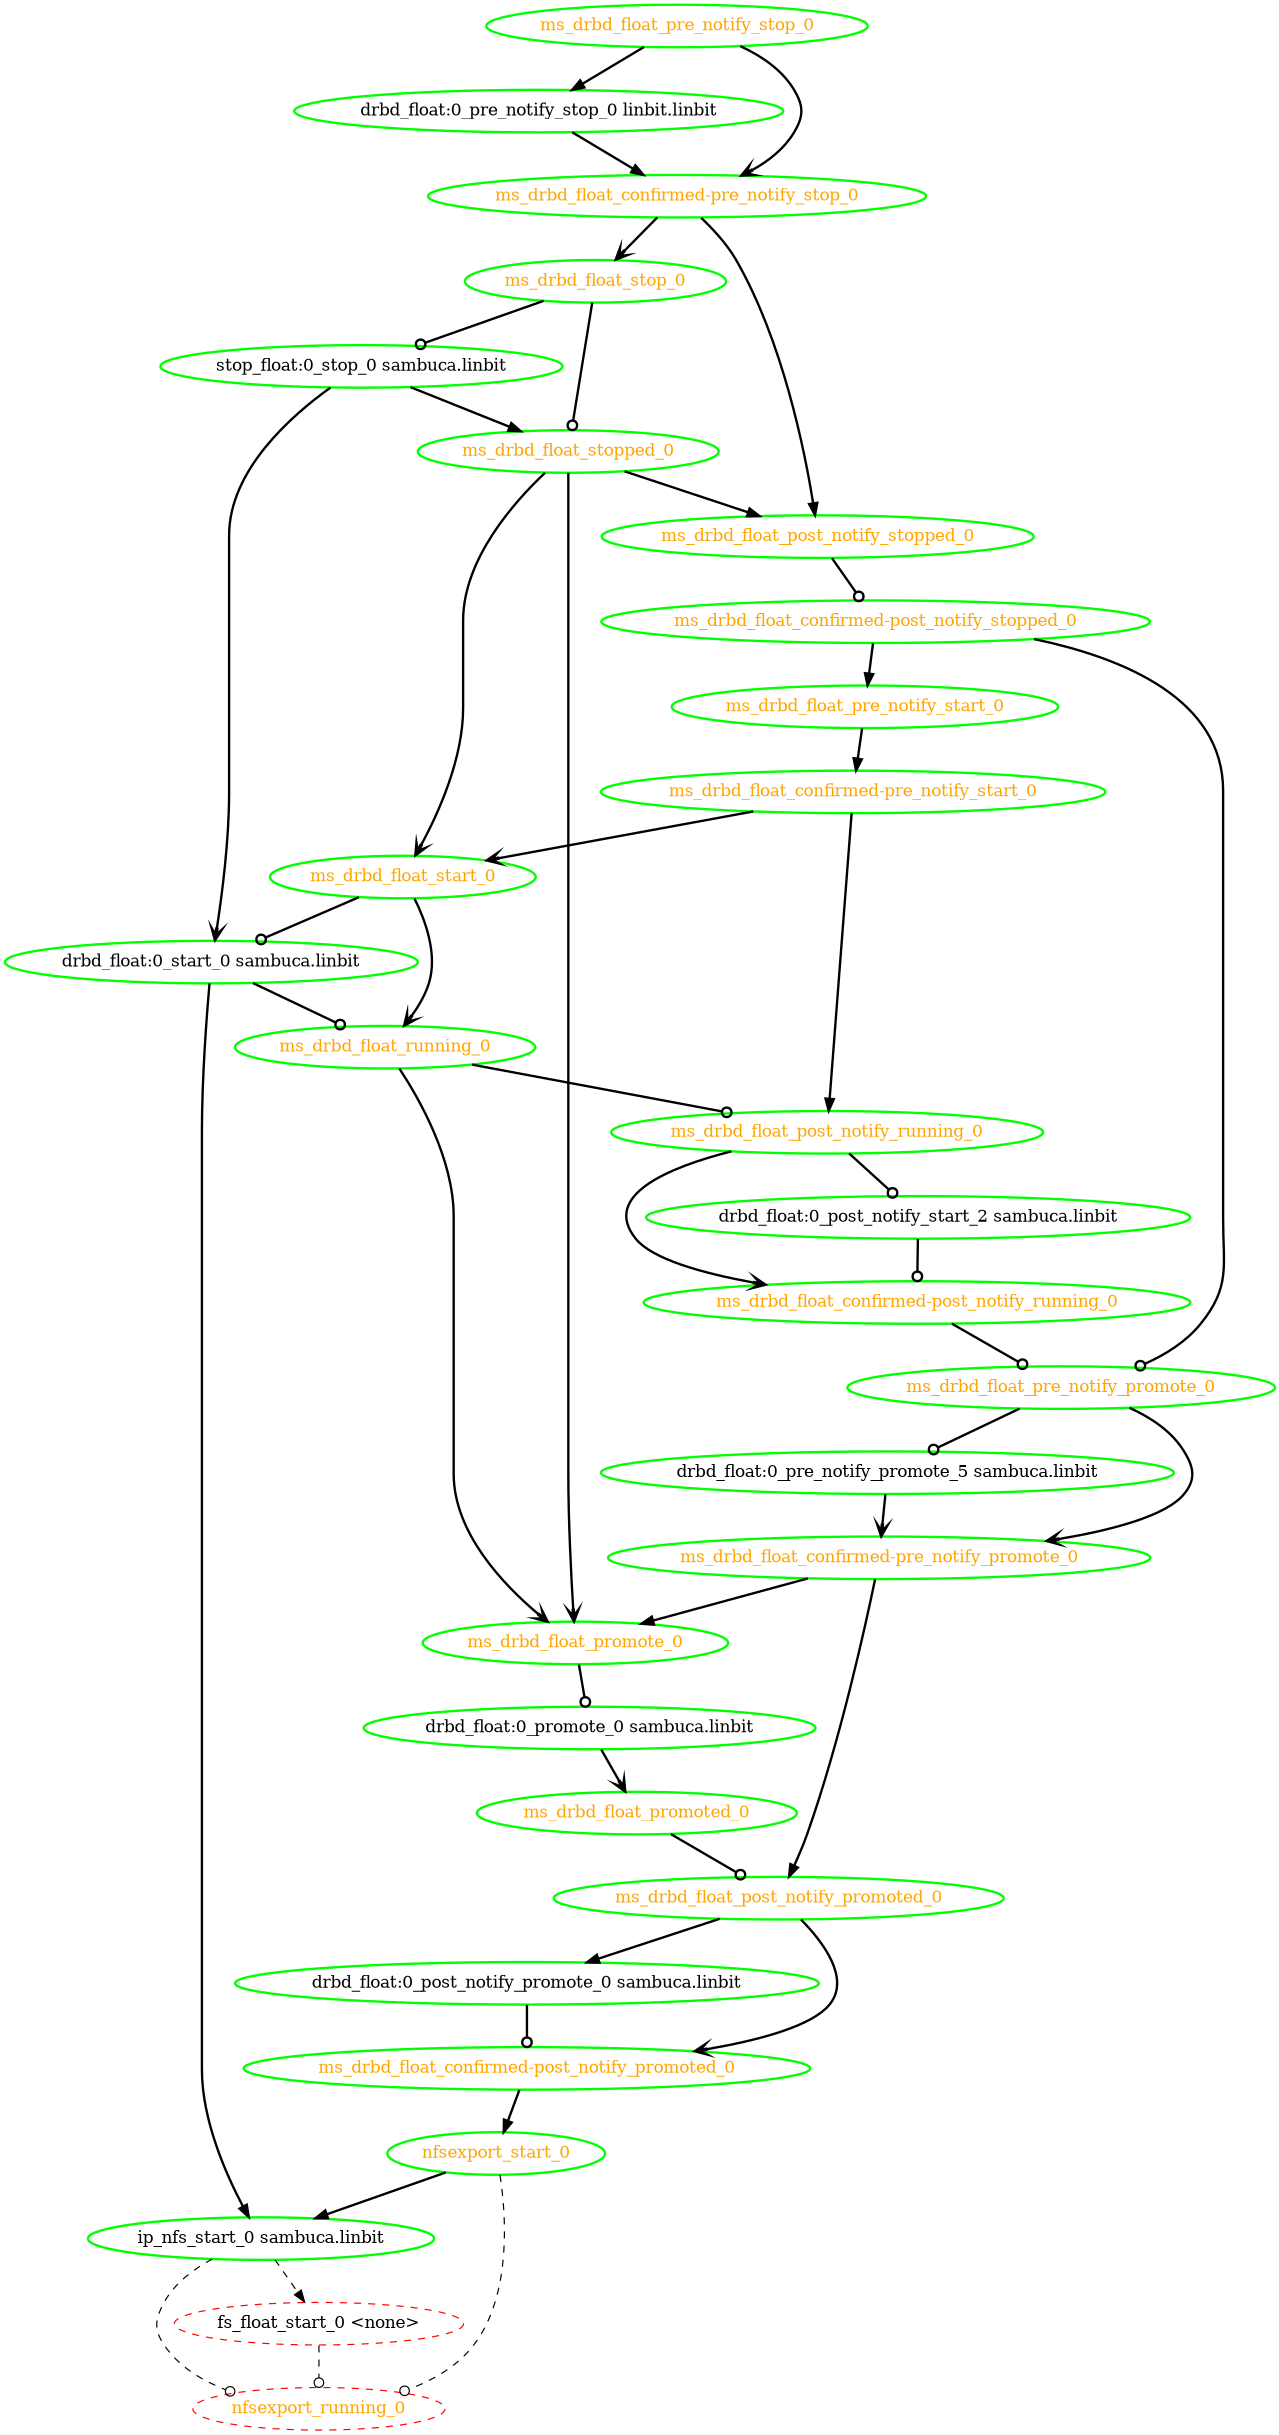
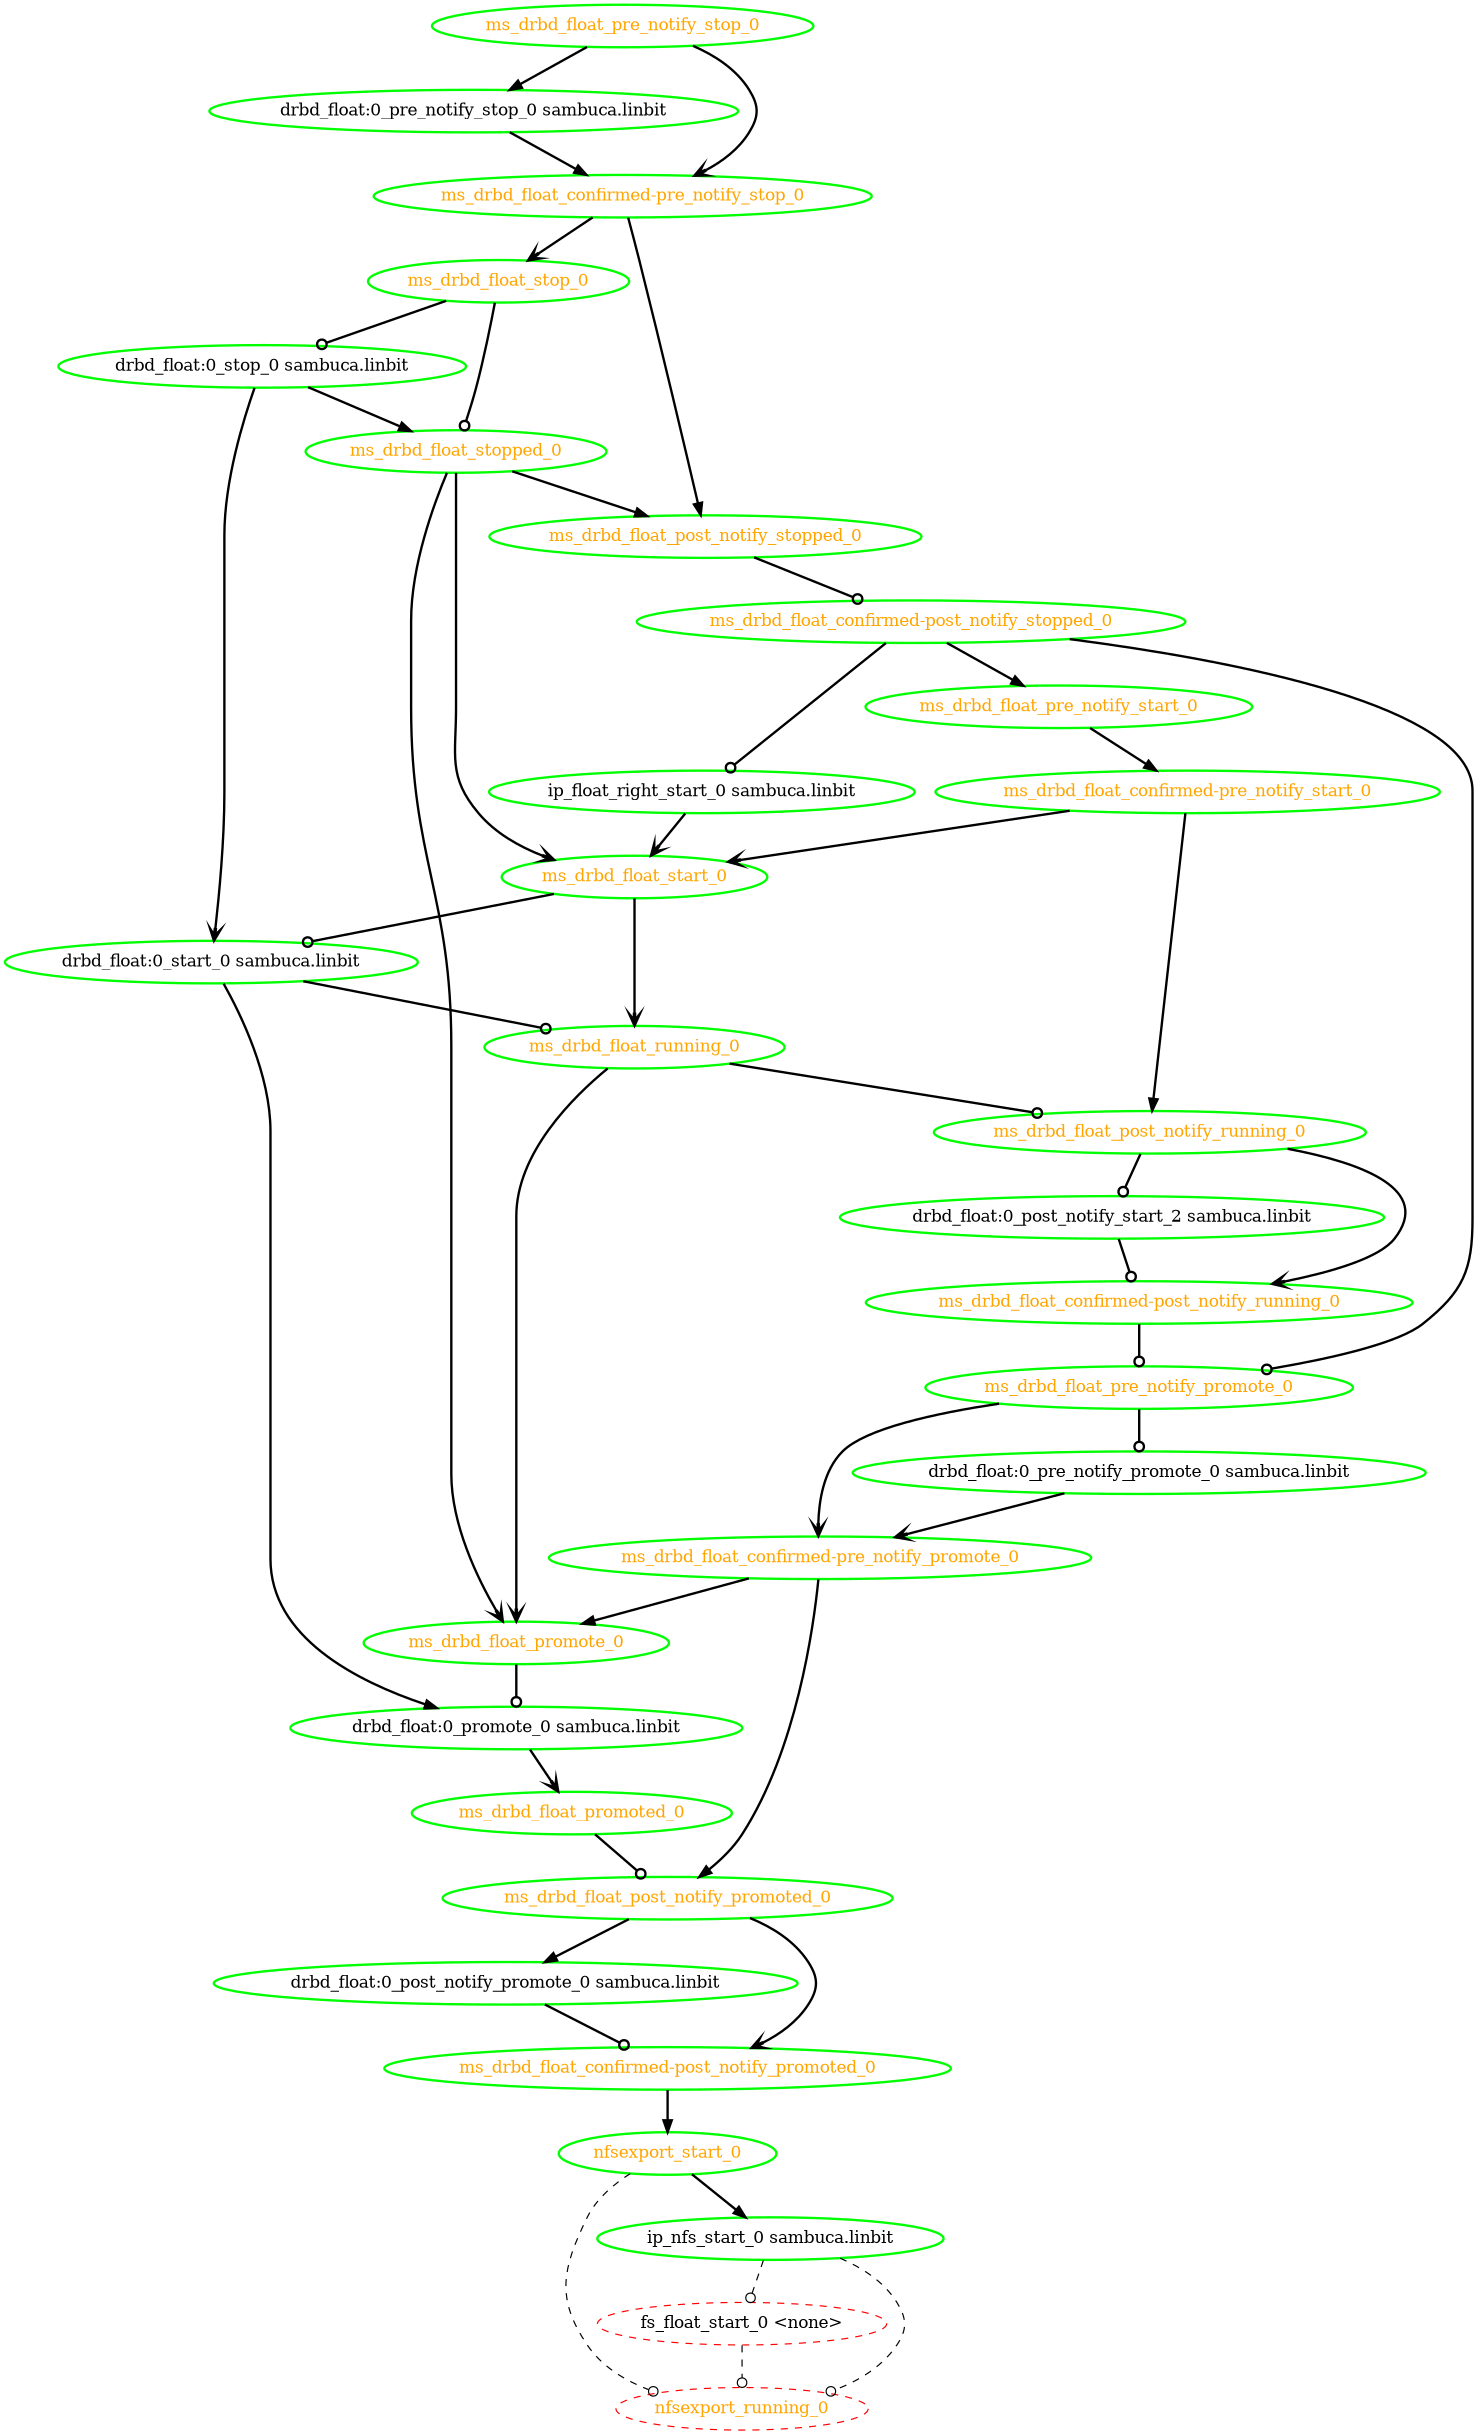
node "drbd_float:0_pre_notify_stop_0 linbit.linbit": label "drbd_float:0_pre_notify_stop_0 linbit.linbit" -> "drbd_float:0_pre_notify_stop_0 sambuca.linbit"
node "stop_float:0_stop_0 sambuca.linbit": label "stop_float:0_stop_0 sambuca.linbit" -> "drbd_float:0_stop_0 sambuca.linbit"
node "ip_float_right_start_0 sambuca.linbit": added
node "drbd_float:0_pre_notify_promote_5 sambuca.linbit": label "drbd_float:0_pre_notify_promote_5 sambuca.linbit" -> "drbd_float:0_pre_notify_promote_0 sambuca.linbit"
edge "drbd_float:0_start_0 sambuca.linbit" -> "ip_nfs_start_0 sambuca.linbit": now "drbd_float:0_start_0 sambuca.linbit" -> "drbd_float:0_promote_0 sambuca.linbit"
edge "ip_nfs_start_0 sambuca.linbit" -> "fs_float_start_0 <none>": arrowhead normal -> odot
